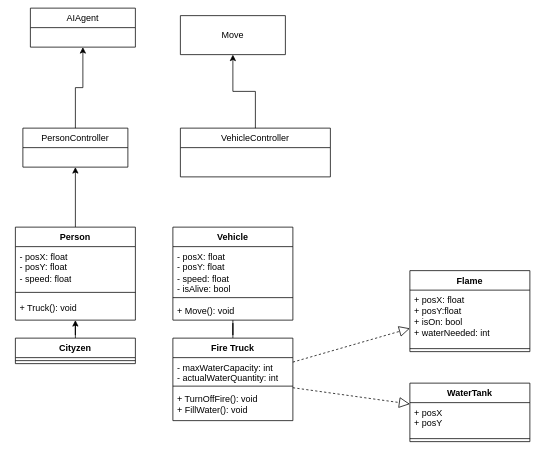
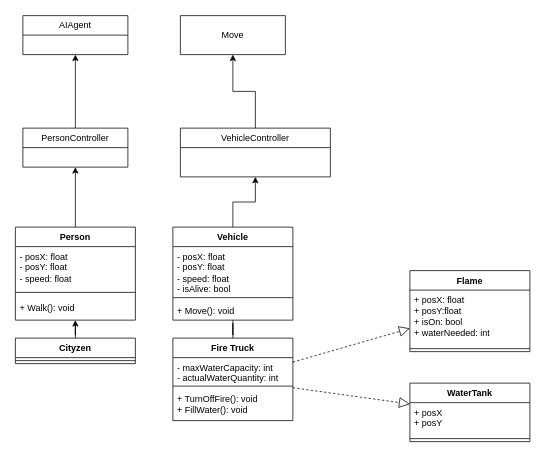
node "AIAgent": moved (83, 27) -> (75, 35)
edge "Vehicle" -> "VehicleController": added
node "+ Truck(): void": label "+ Truck(): void" -> "+ Walk(): void"
